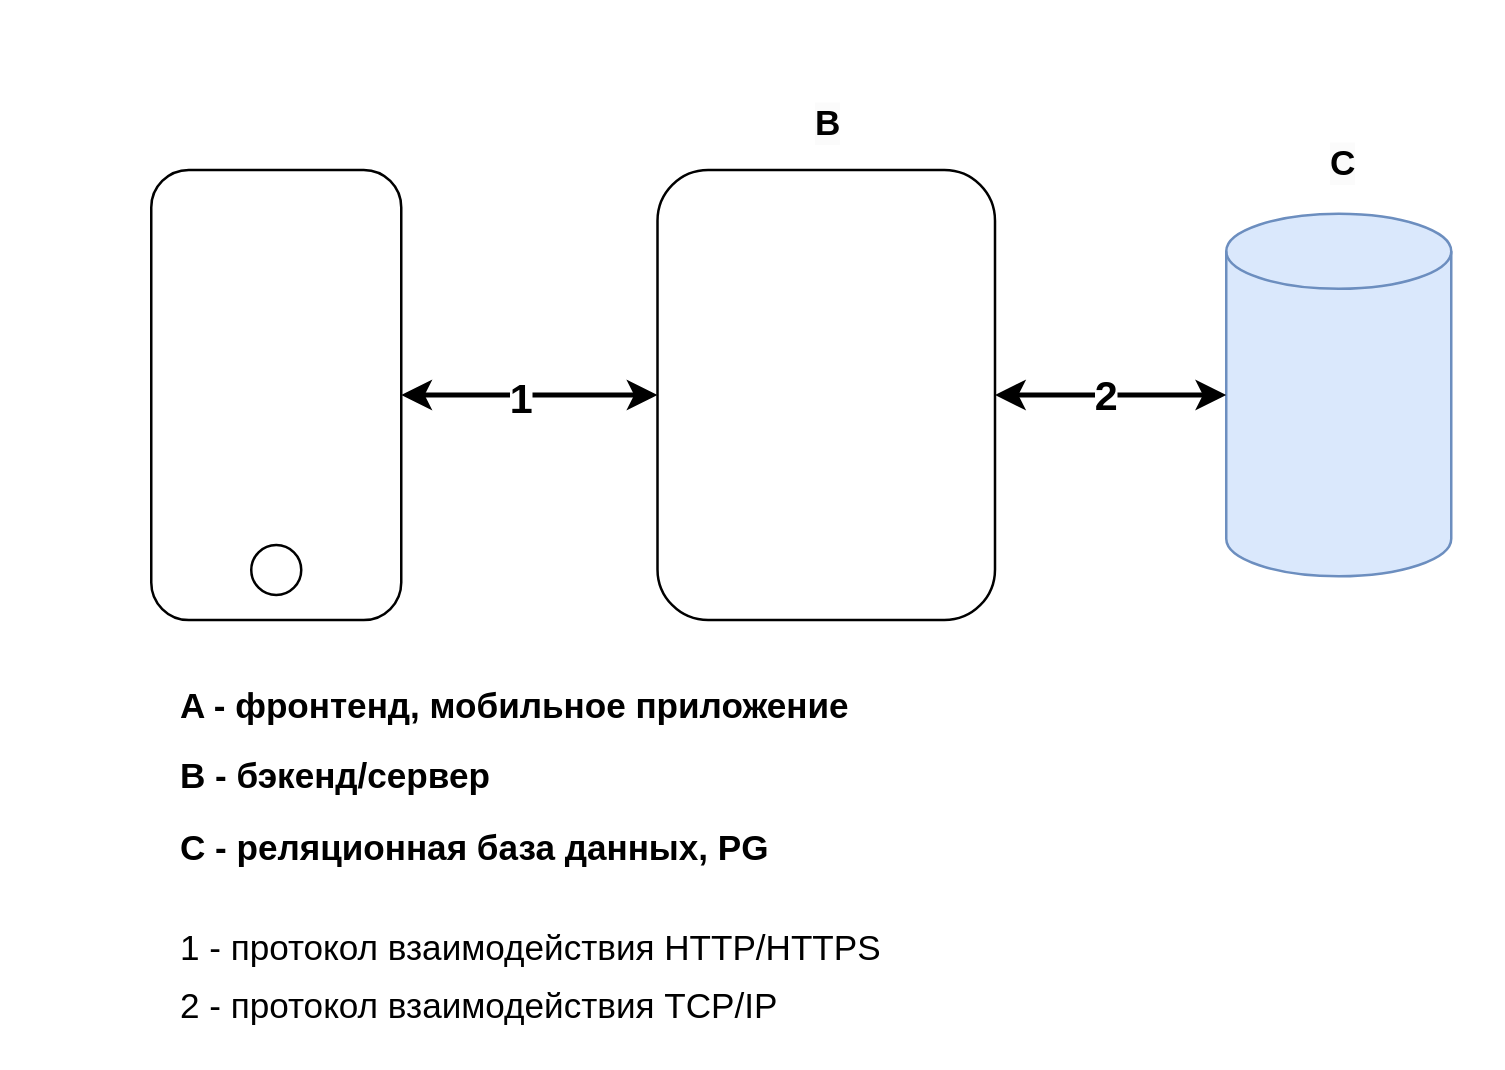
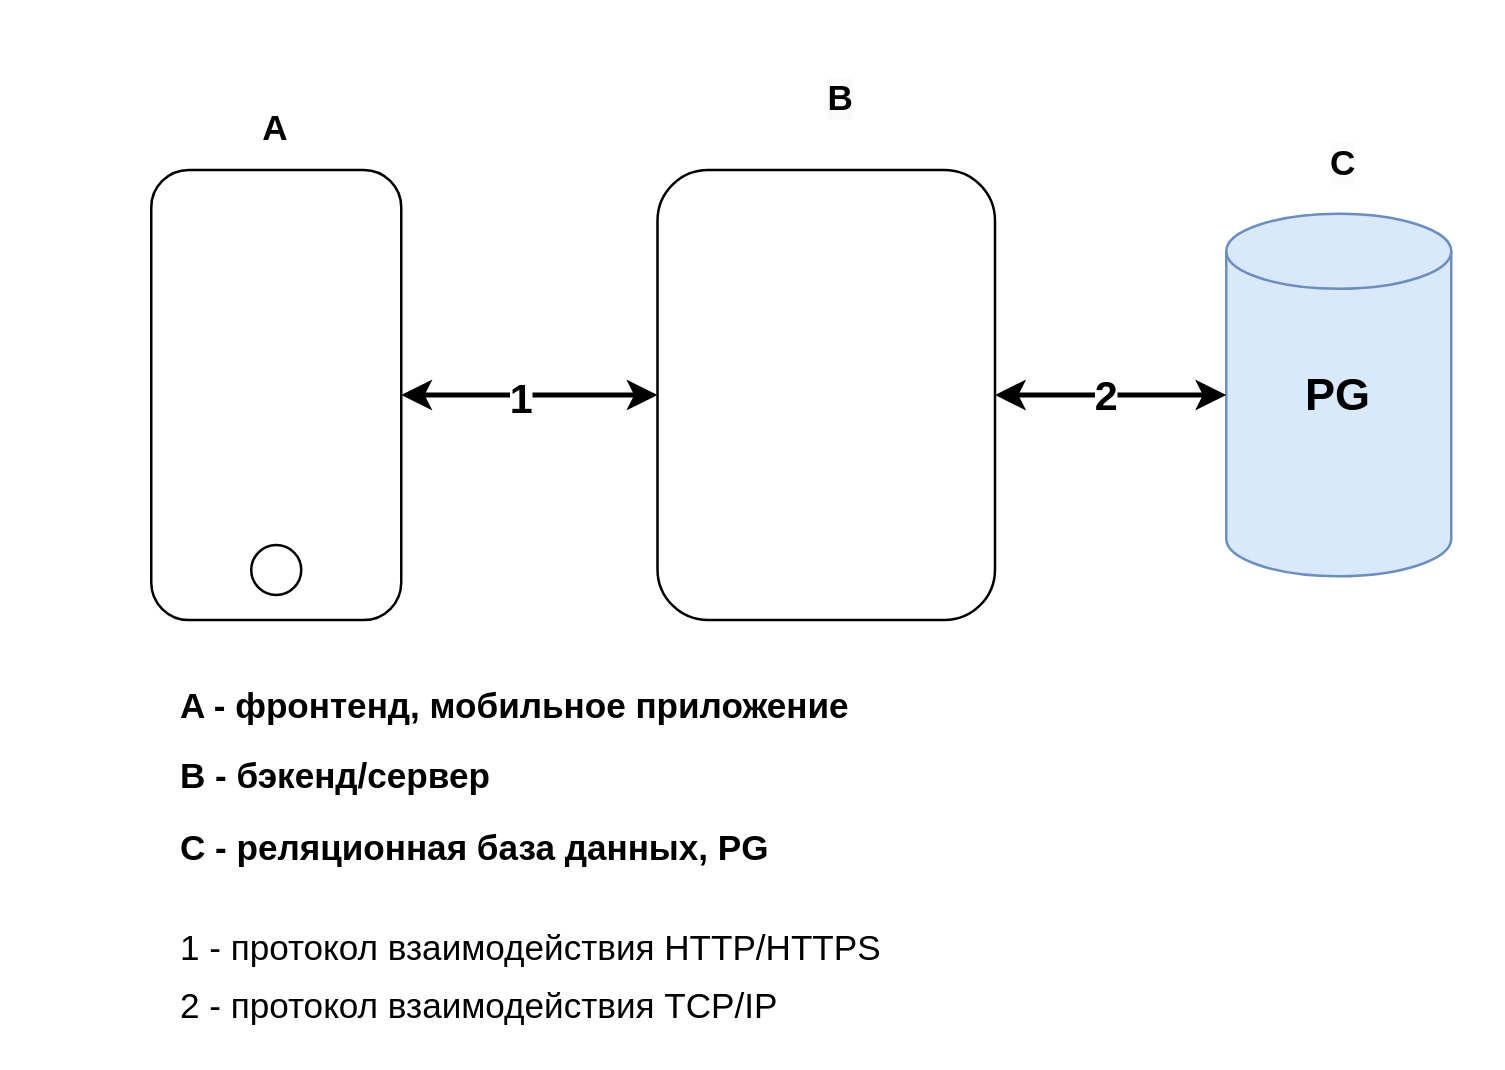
node "A": added
node "B": moved (861, 139) -> (874, 114)
node "PG": added
